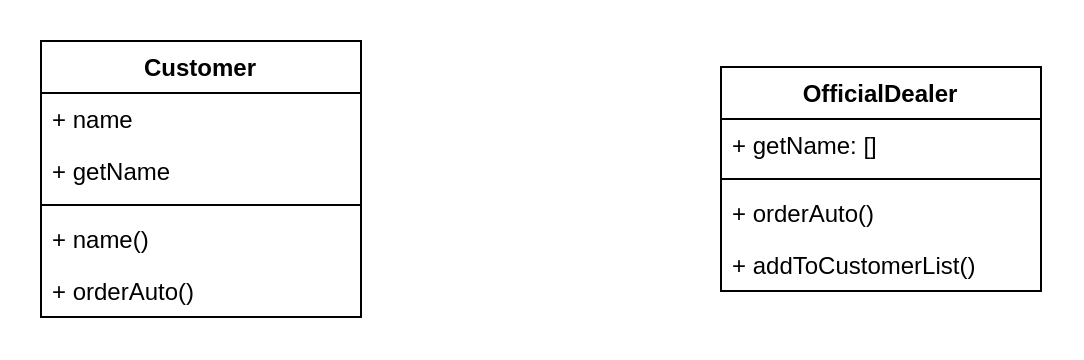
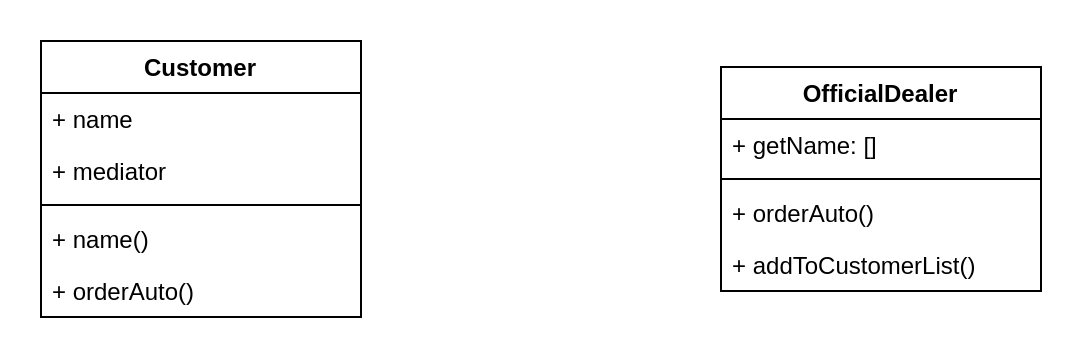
node "+ getName": label "+ getName" -> "+ mediator"
